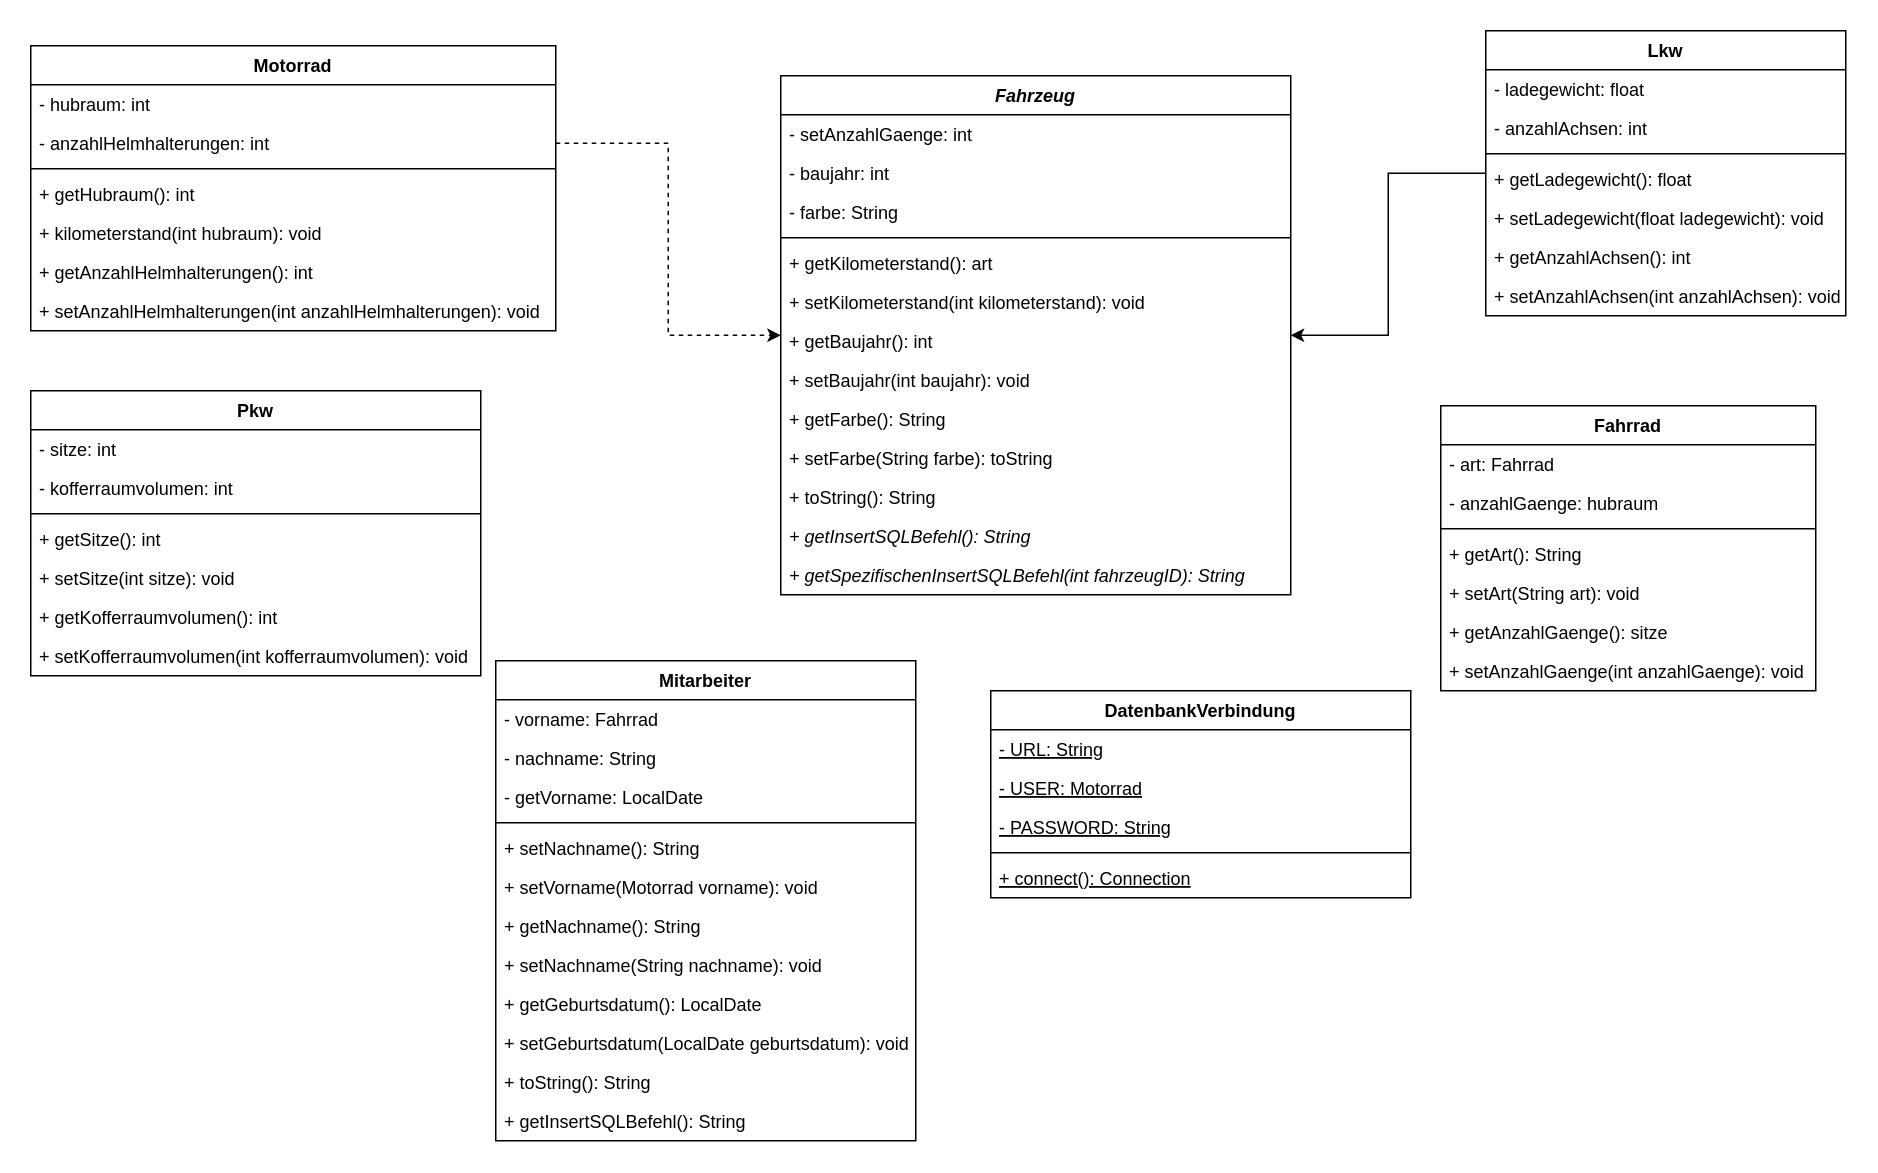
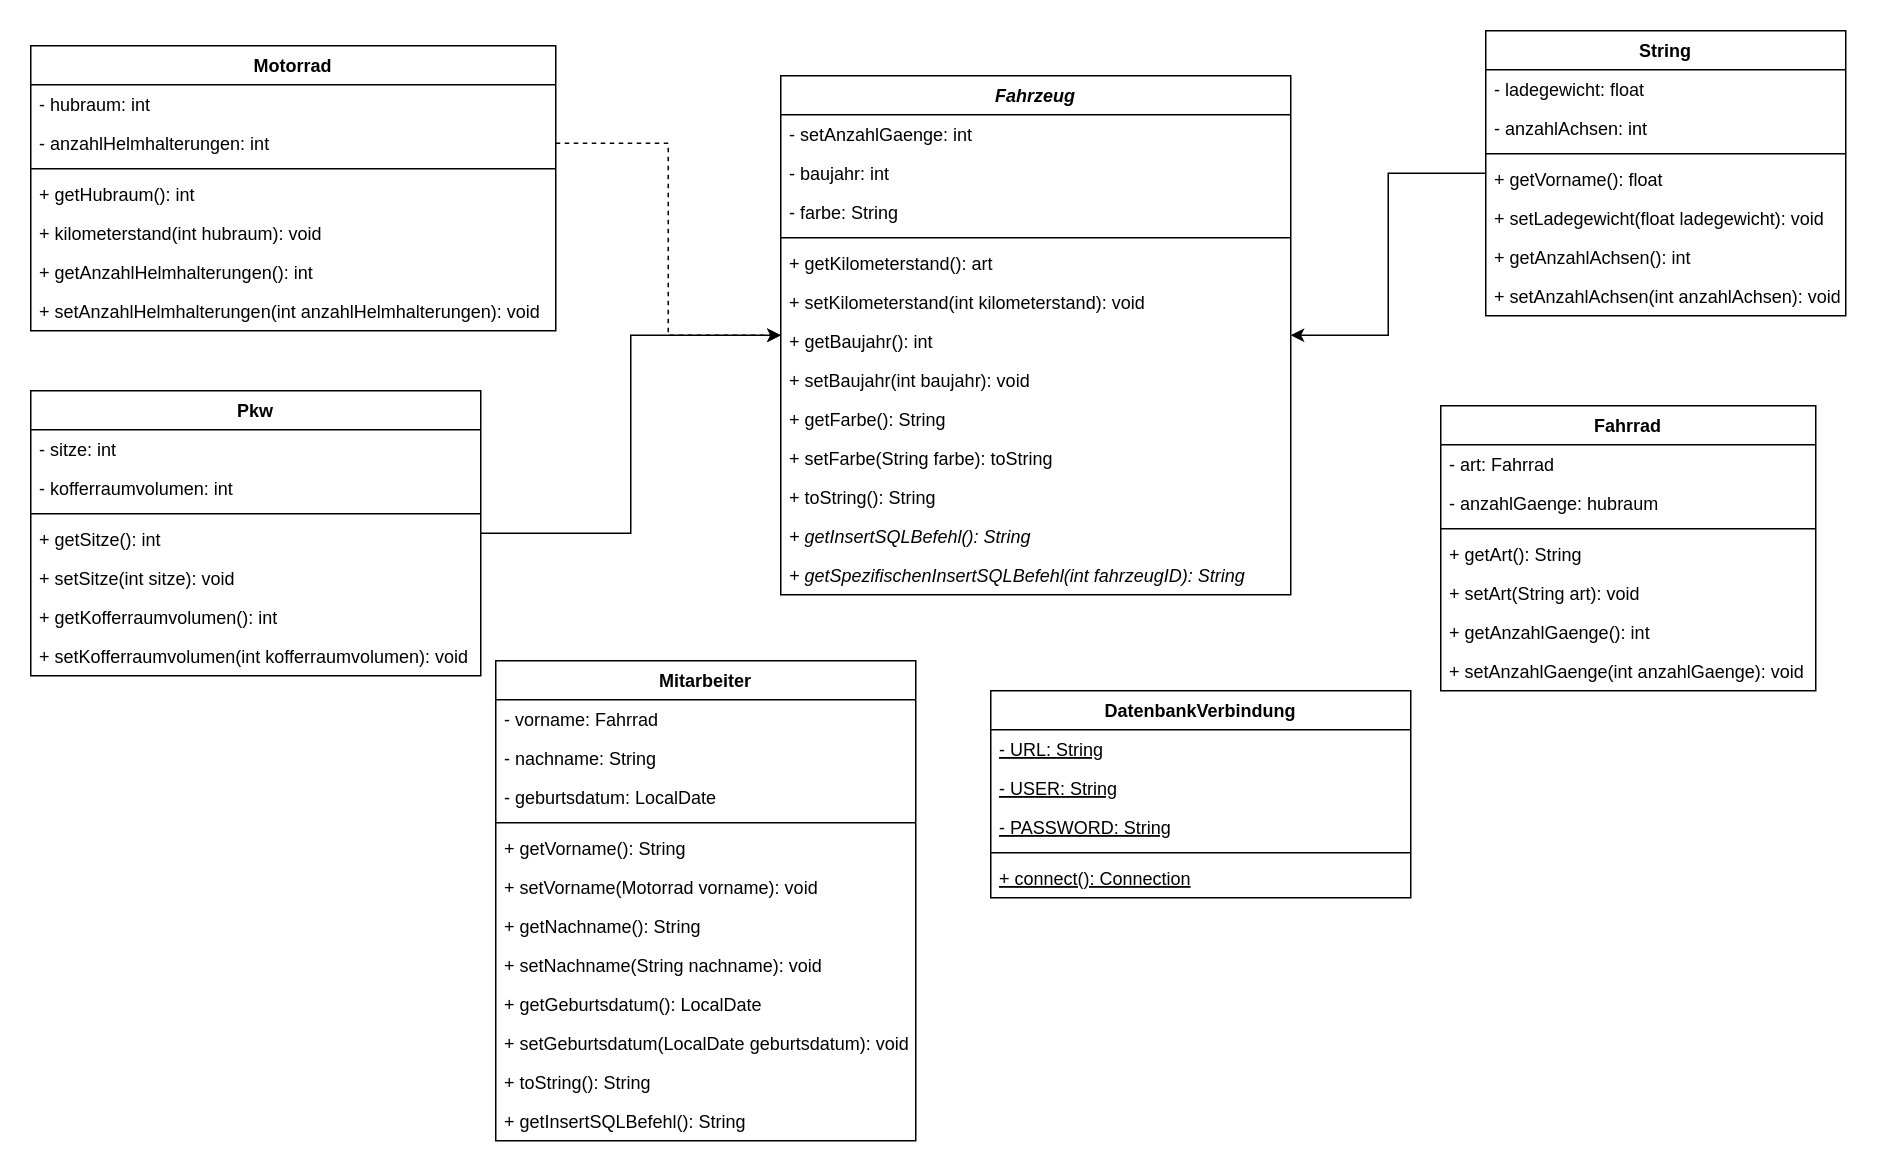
node "Lkw": label "Lkw" -> "String"
node "+ getLadegewicht(): float": label "+ getLadegewicht(): float" -> "+ getVorname(): float"
edge "Pkw" -> "Fahrzeug": added
node "+ getAnzahlGaenge(): sitze": label "+ getAnzahlGaenge(): sitze" -> "+ getAnzahlGaenge(): int"
node "- USER: Motorrad": label "- USER: Motorrad" -> "- USER: String"
node "- getVorname: LocalDate": label "- getVorname: LocalDate" -> "- geburtsdatum: LocalDate"
node "+ setNachname(): String": label "+ setNachname(): String" -> "+ getVorname(): String"
